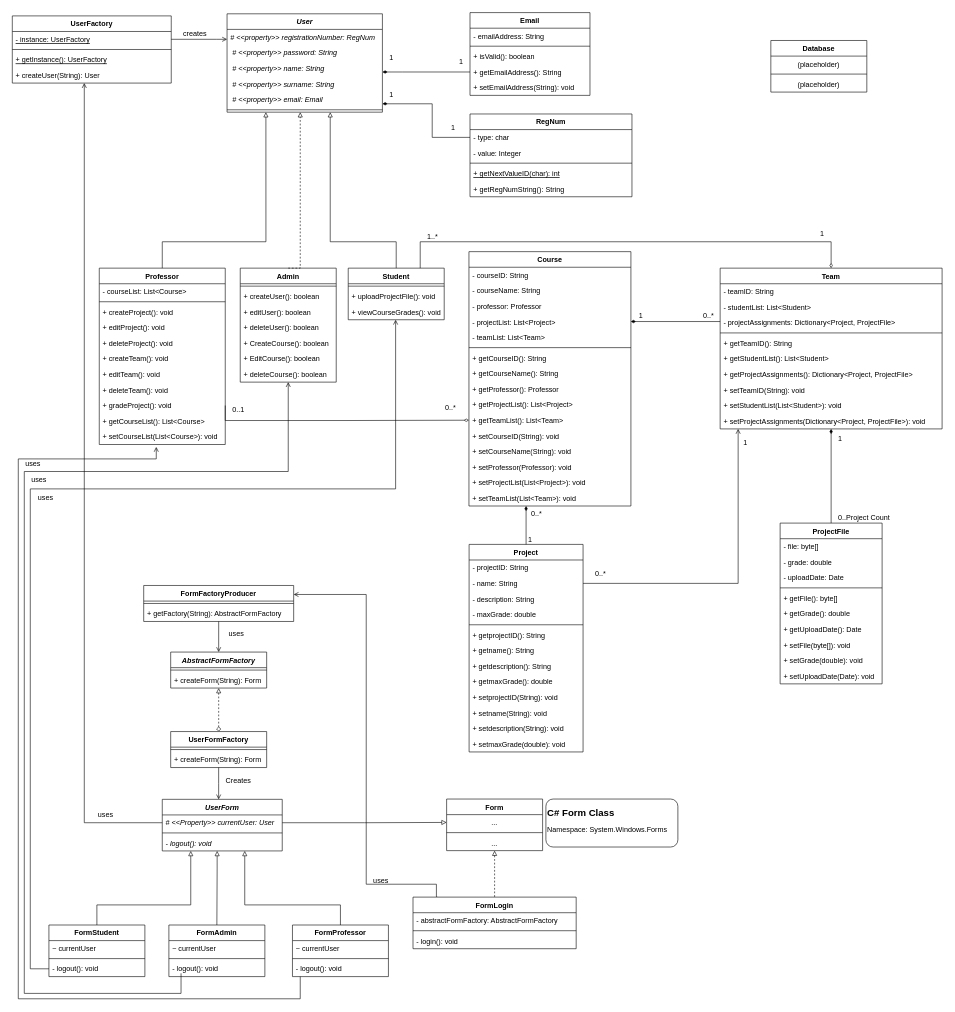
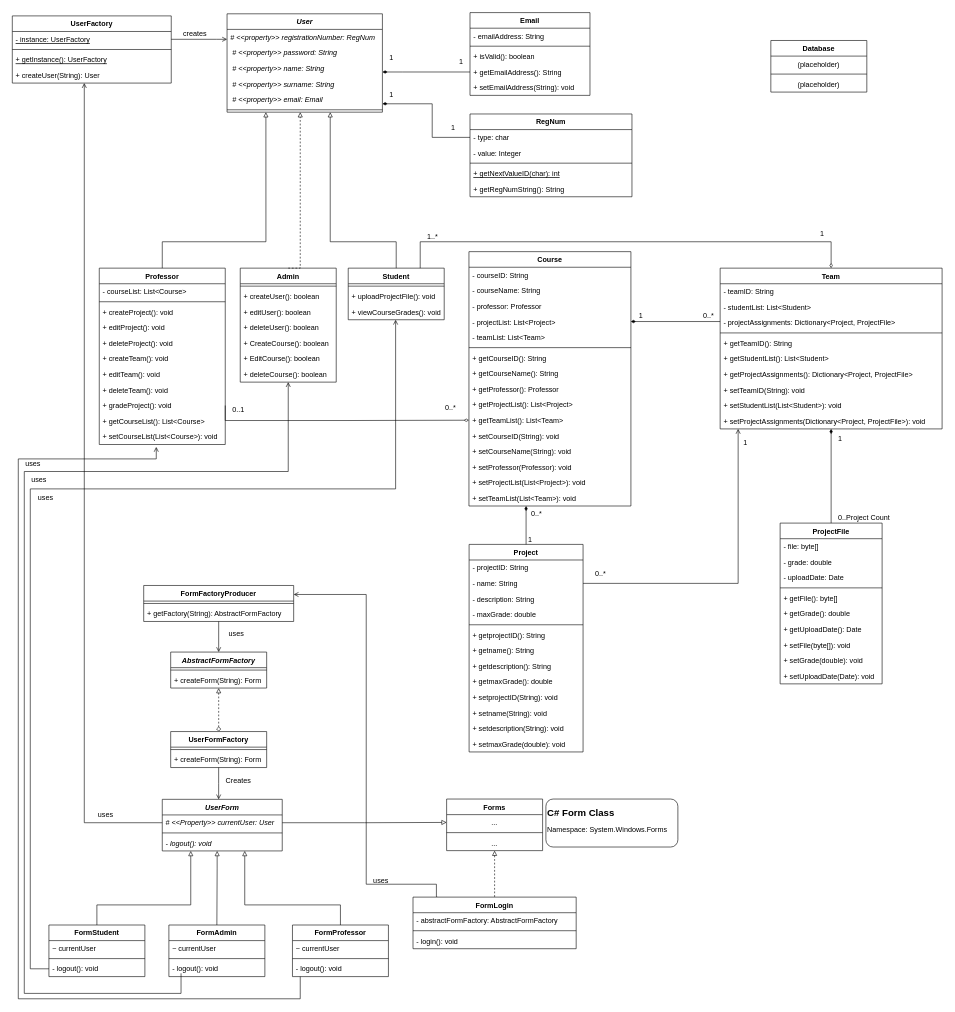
node "Form": label "Form" -> "Forms"
